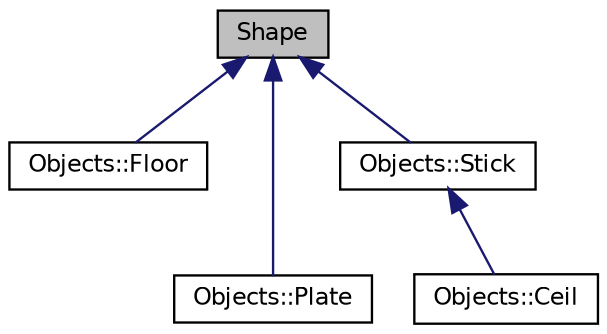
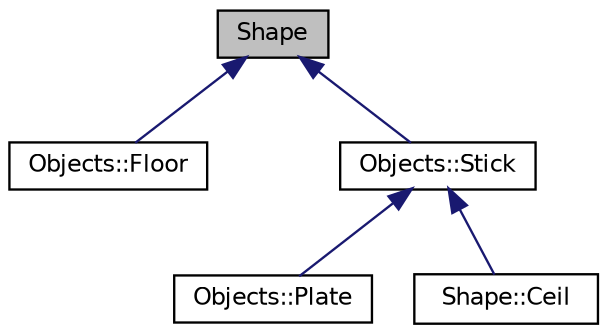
edge "Objects::Plate" -> "Shape": now "Objects::Plate" -> "Objects::Stick"
node "Objects::Ceil": label "Objects::Ceil" -> "Shape::Ceil"
